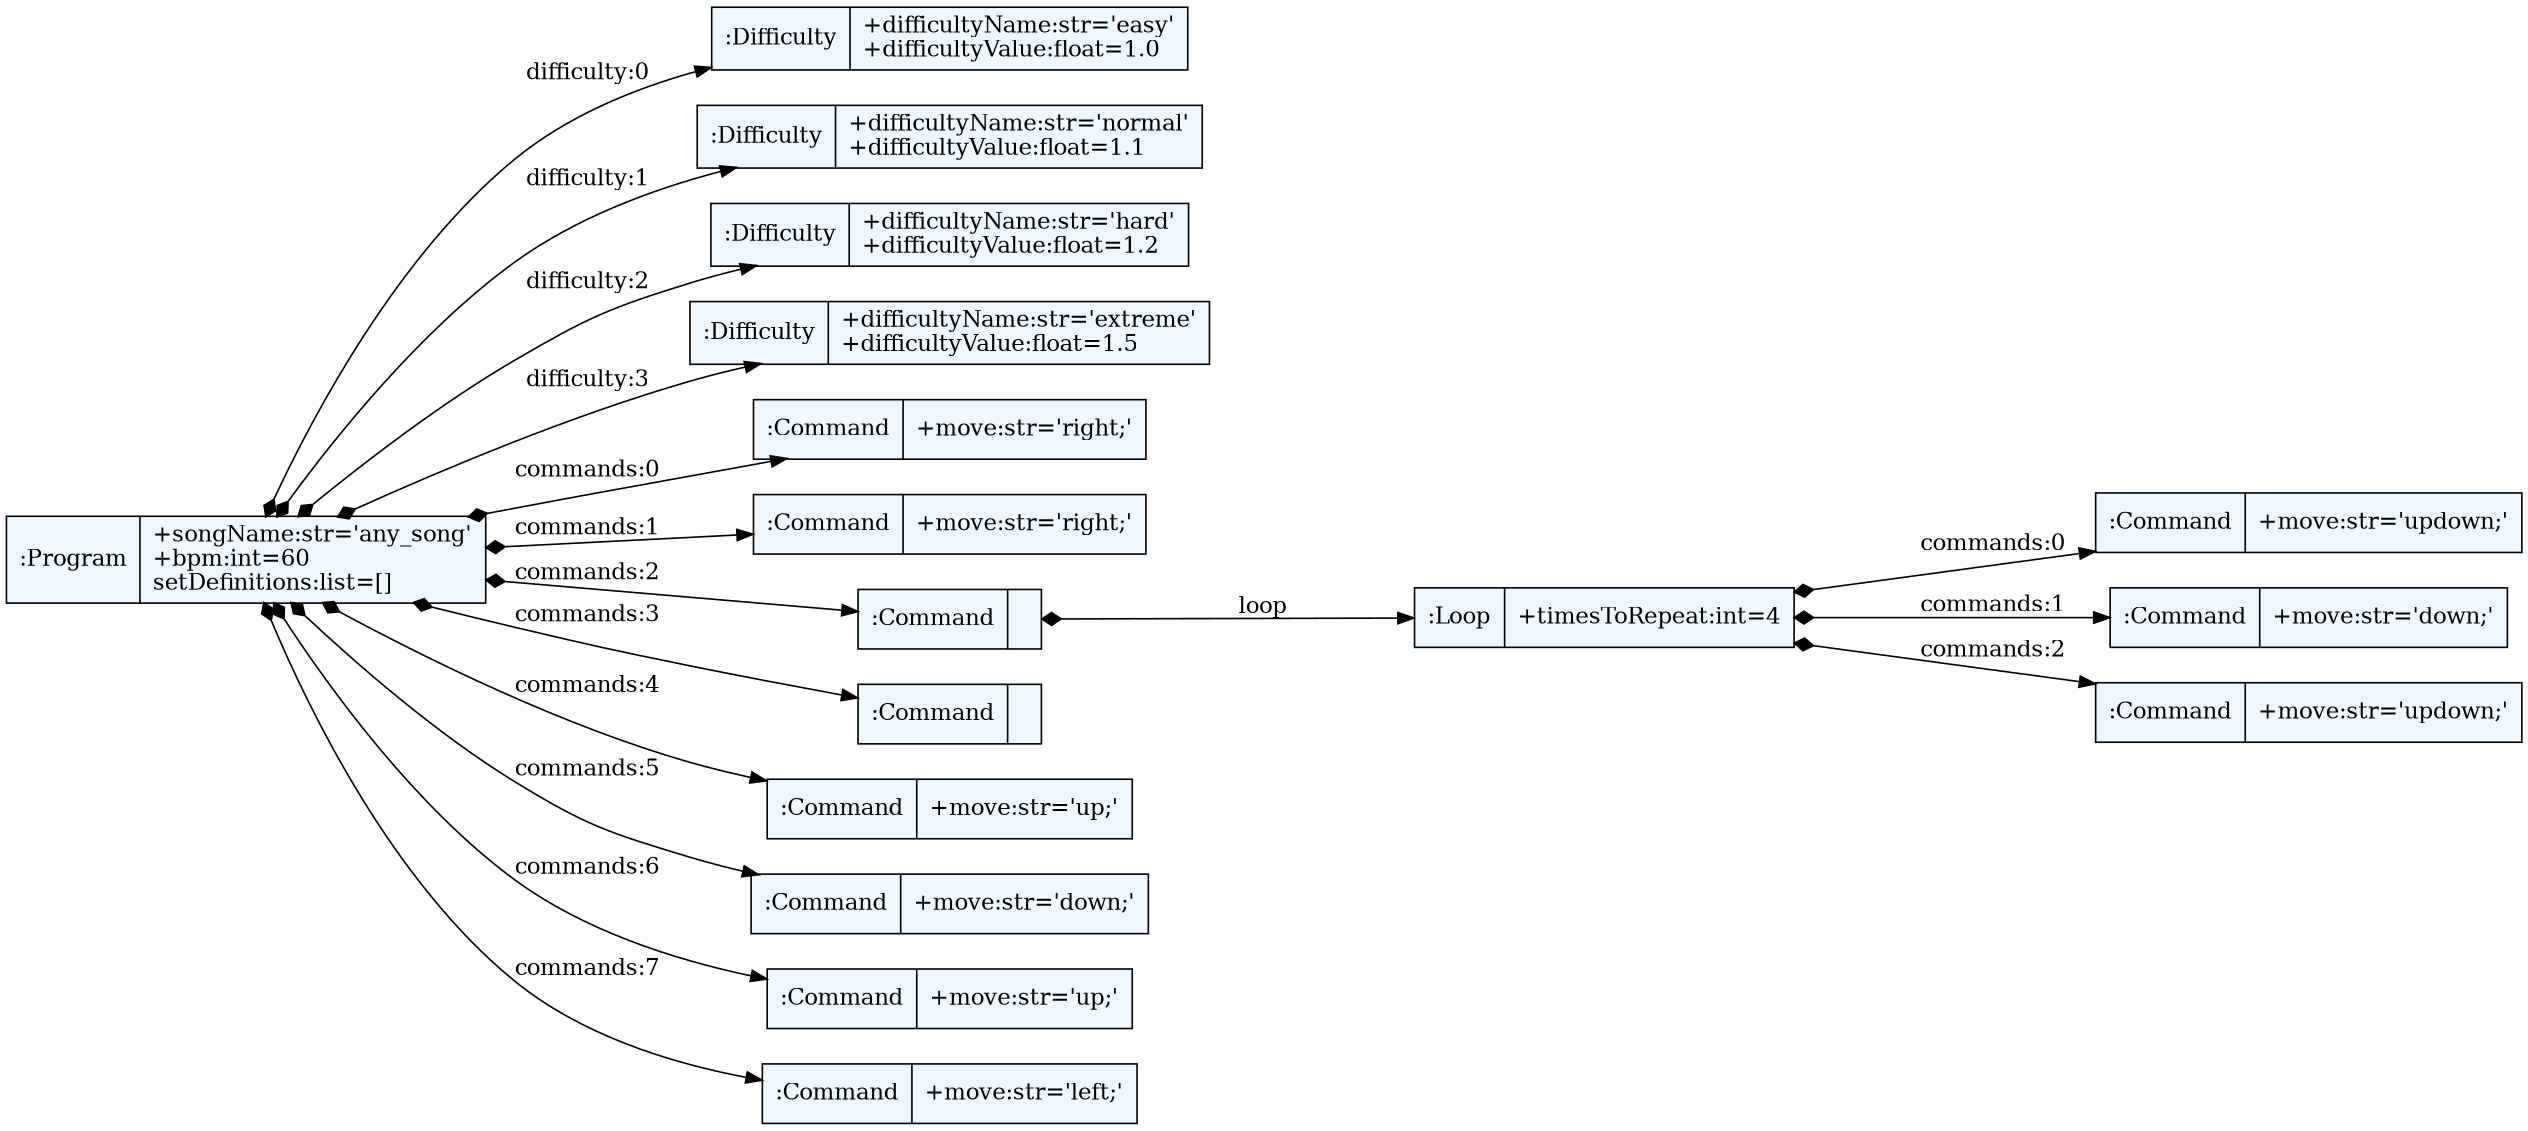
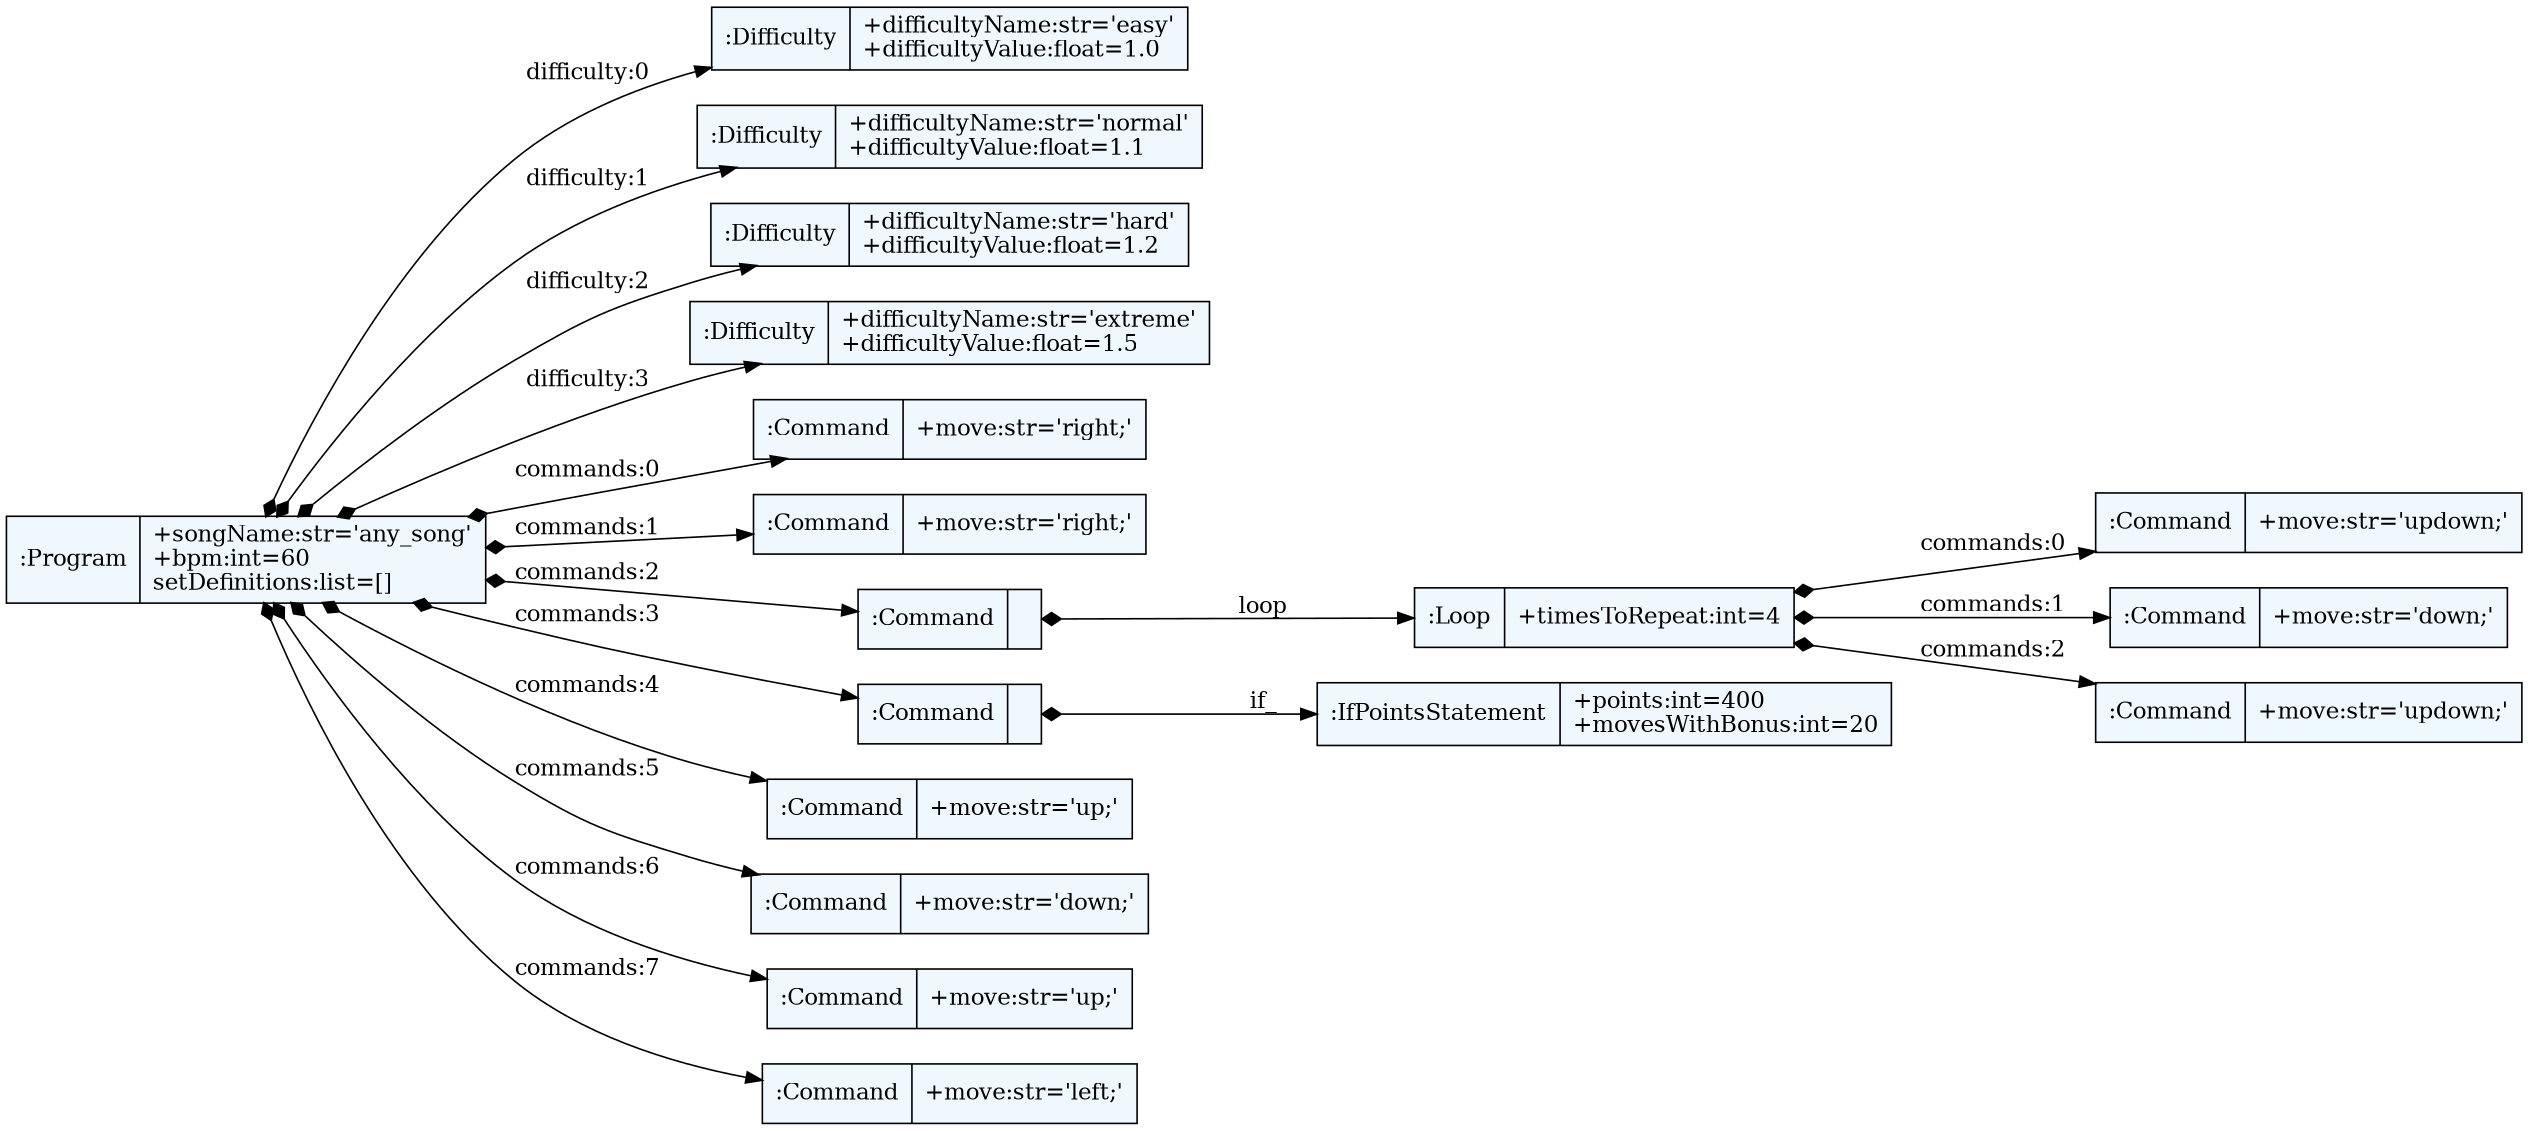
node ":IfPointsStatement": added
